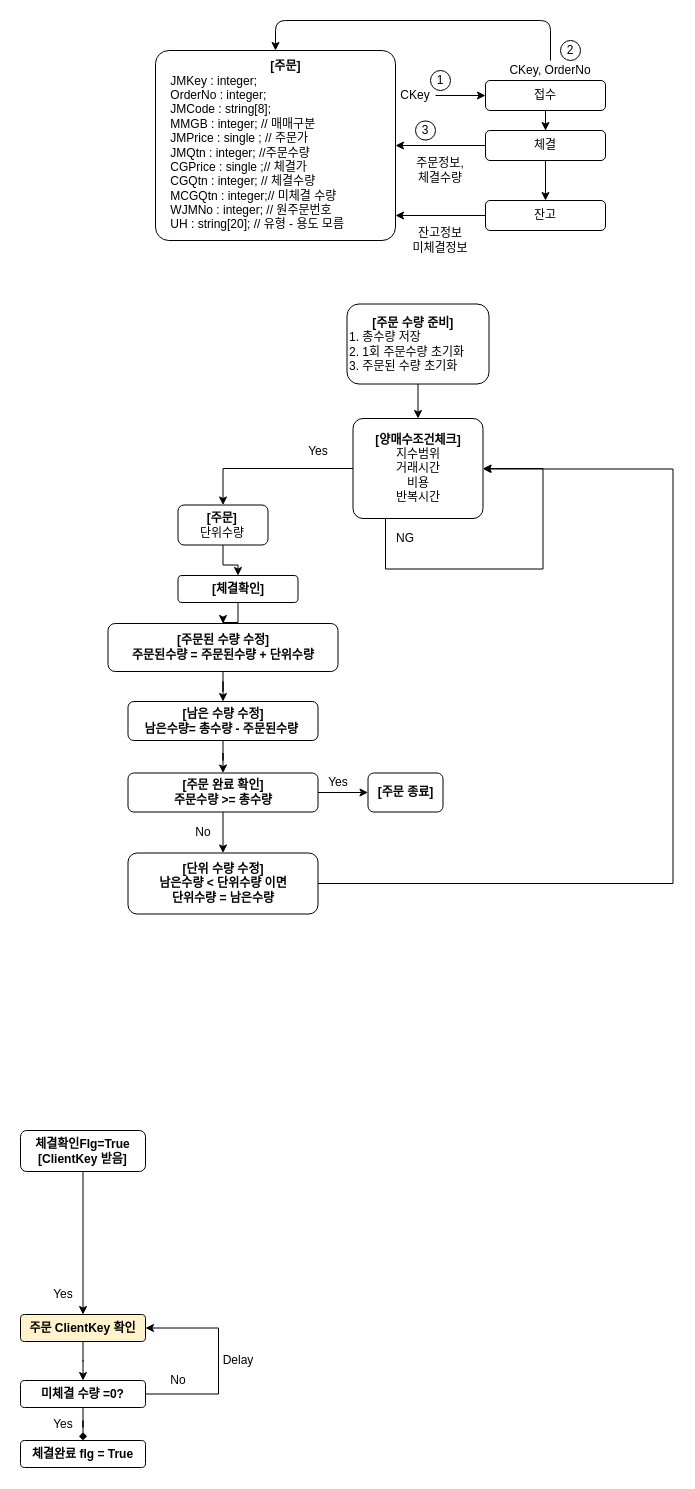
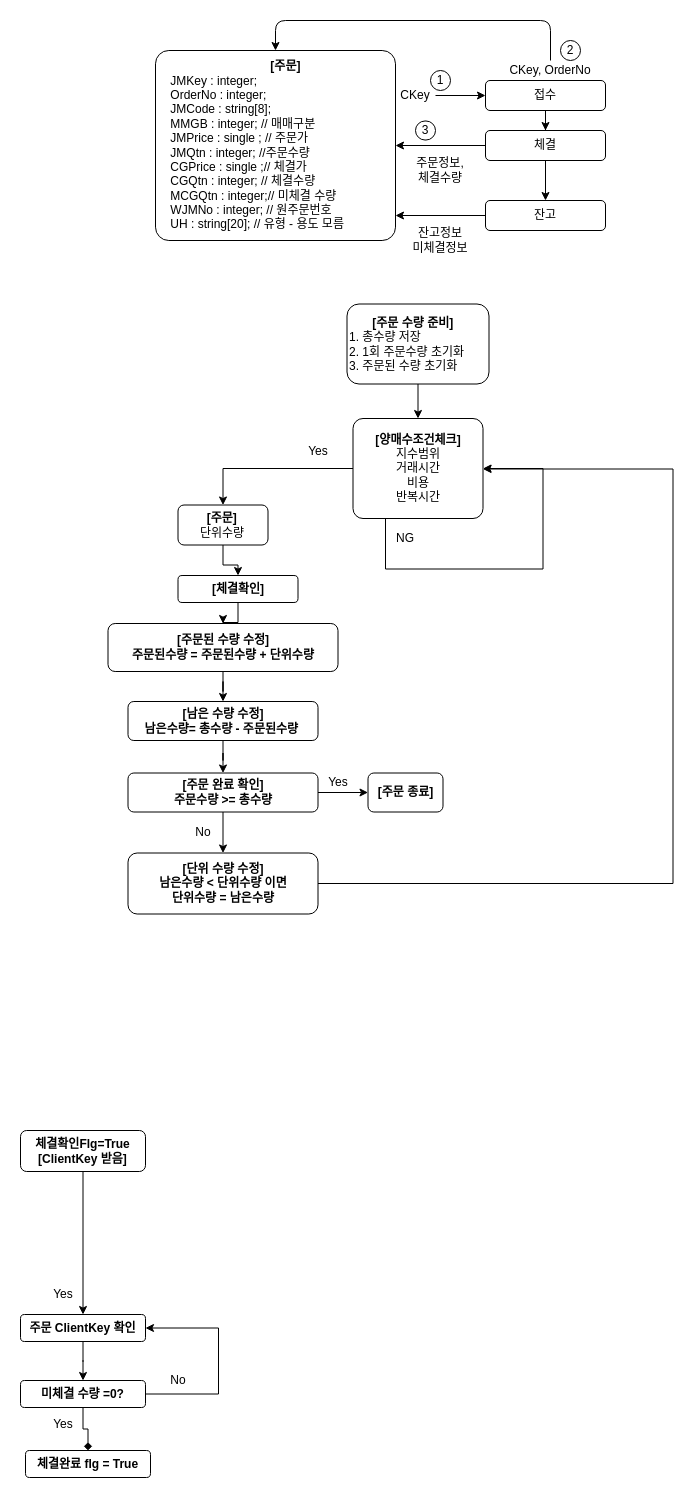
node "주문 ClientKey 확인": fillcolor #fff2cc -> #ffffff
node "Delay": removed
node "체결완료 flg = True": moved (83, 1454) -> (88, 1464)
